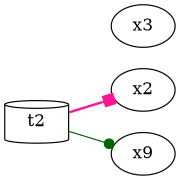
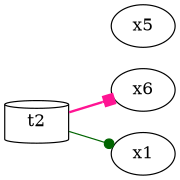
node "x3": label "x3" -> "x5"
node "x2": label "x2" -> "x6"
node "x9": label "x9" -> "x1"
